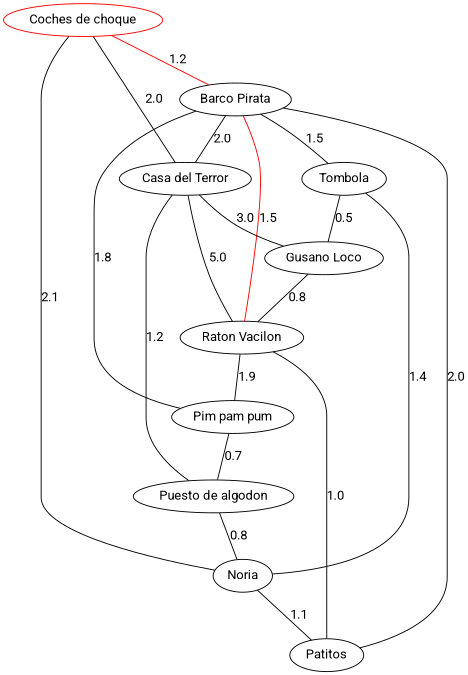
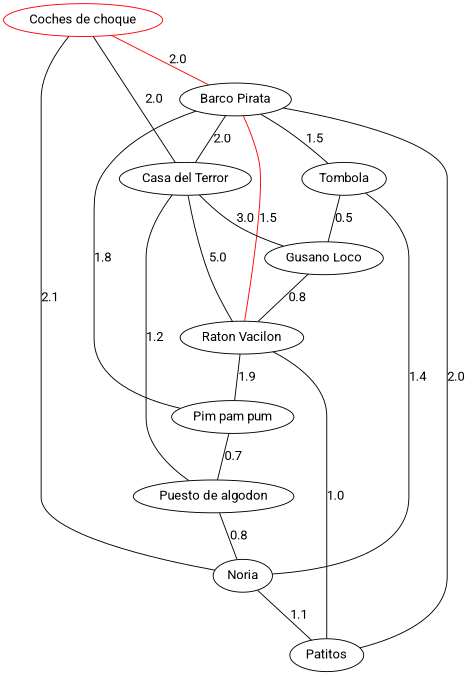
edge "Coches de choque" -- "Barco Pirata": label "1.2" -> "2.0"
